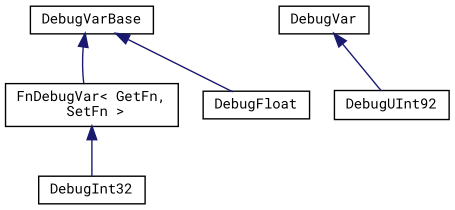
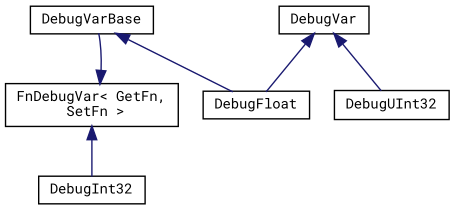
edge "FnDebugVar< GetFn, SetFn >" -> "DebugVarBase": reversed
edge "DebugFloat" -> "DebugVar": added
node "DebugUInt92": label "DebugUInt92" -> "DebugUInt32"
